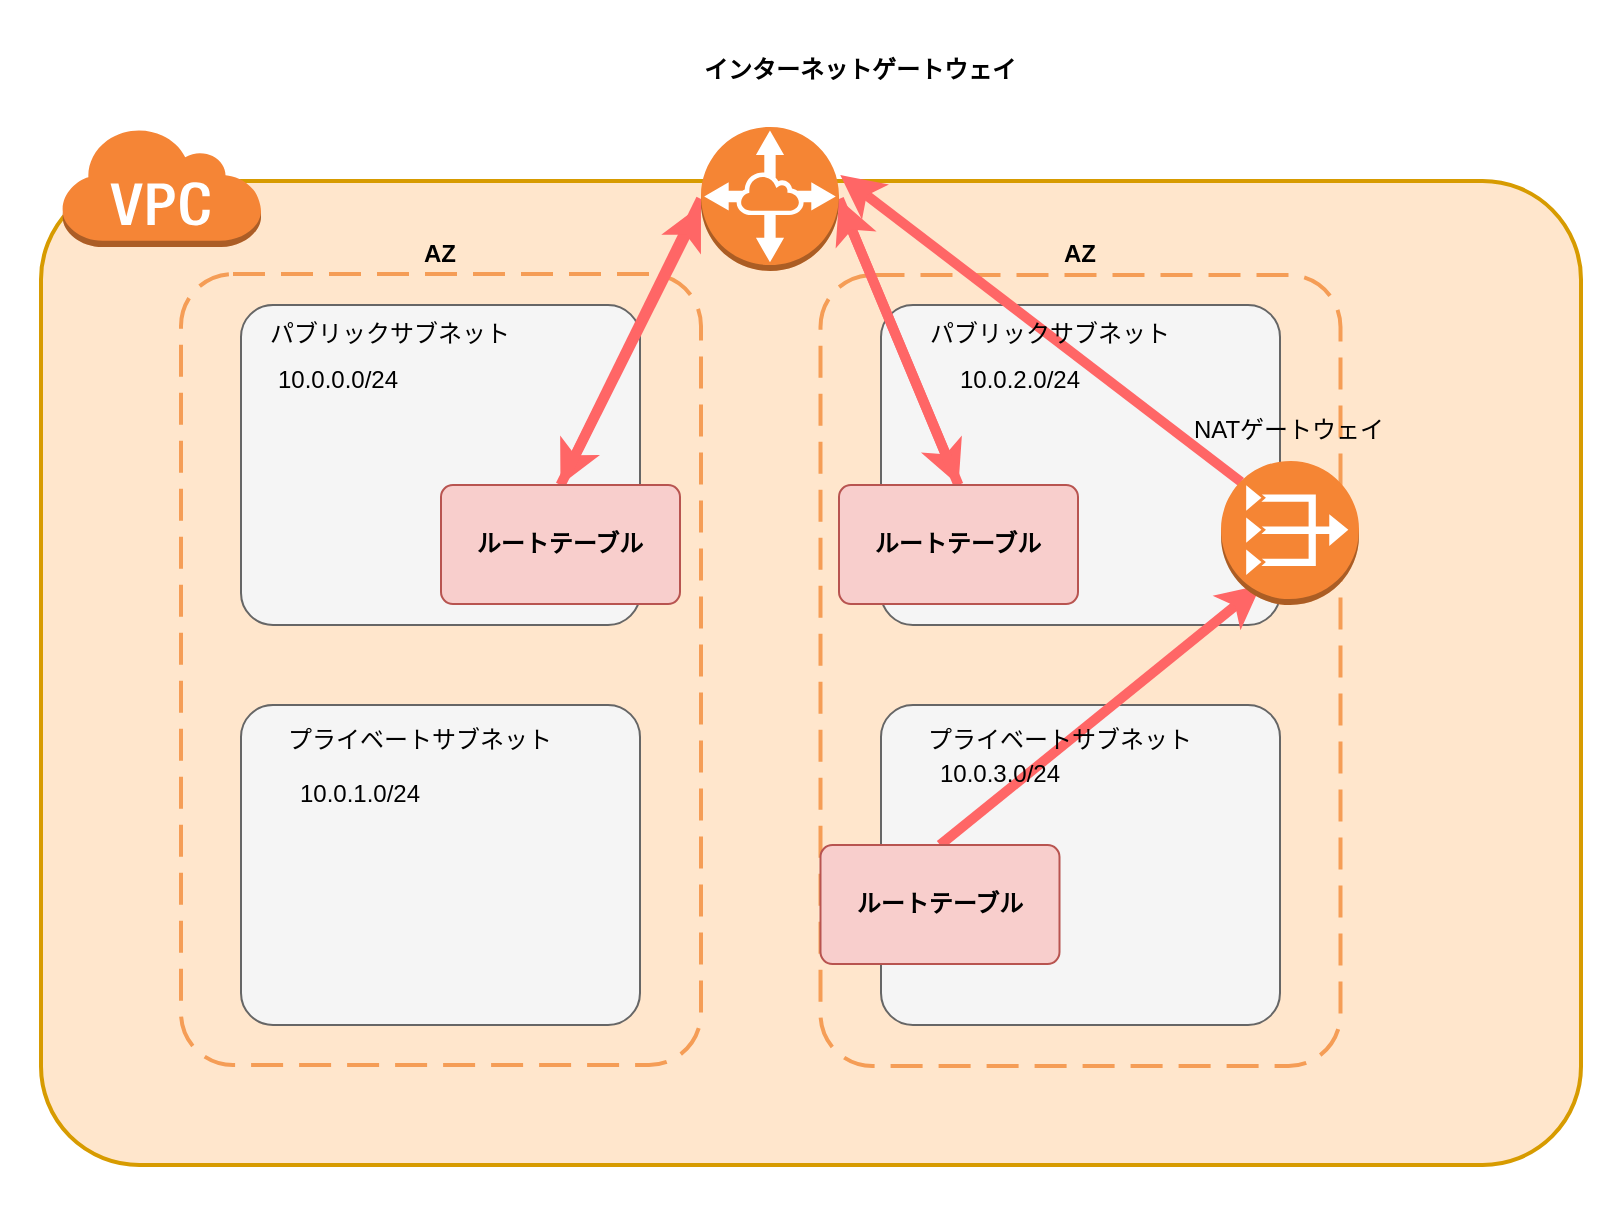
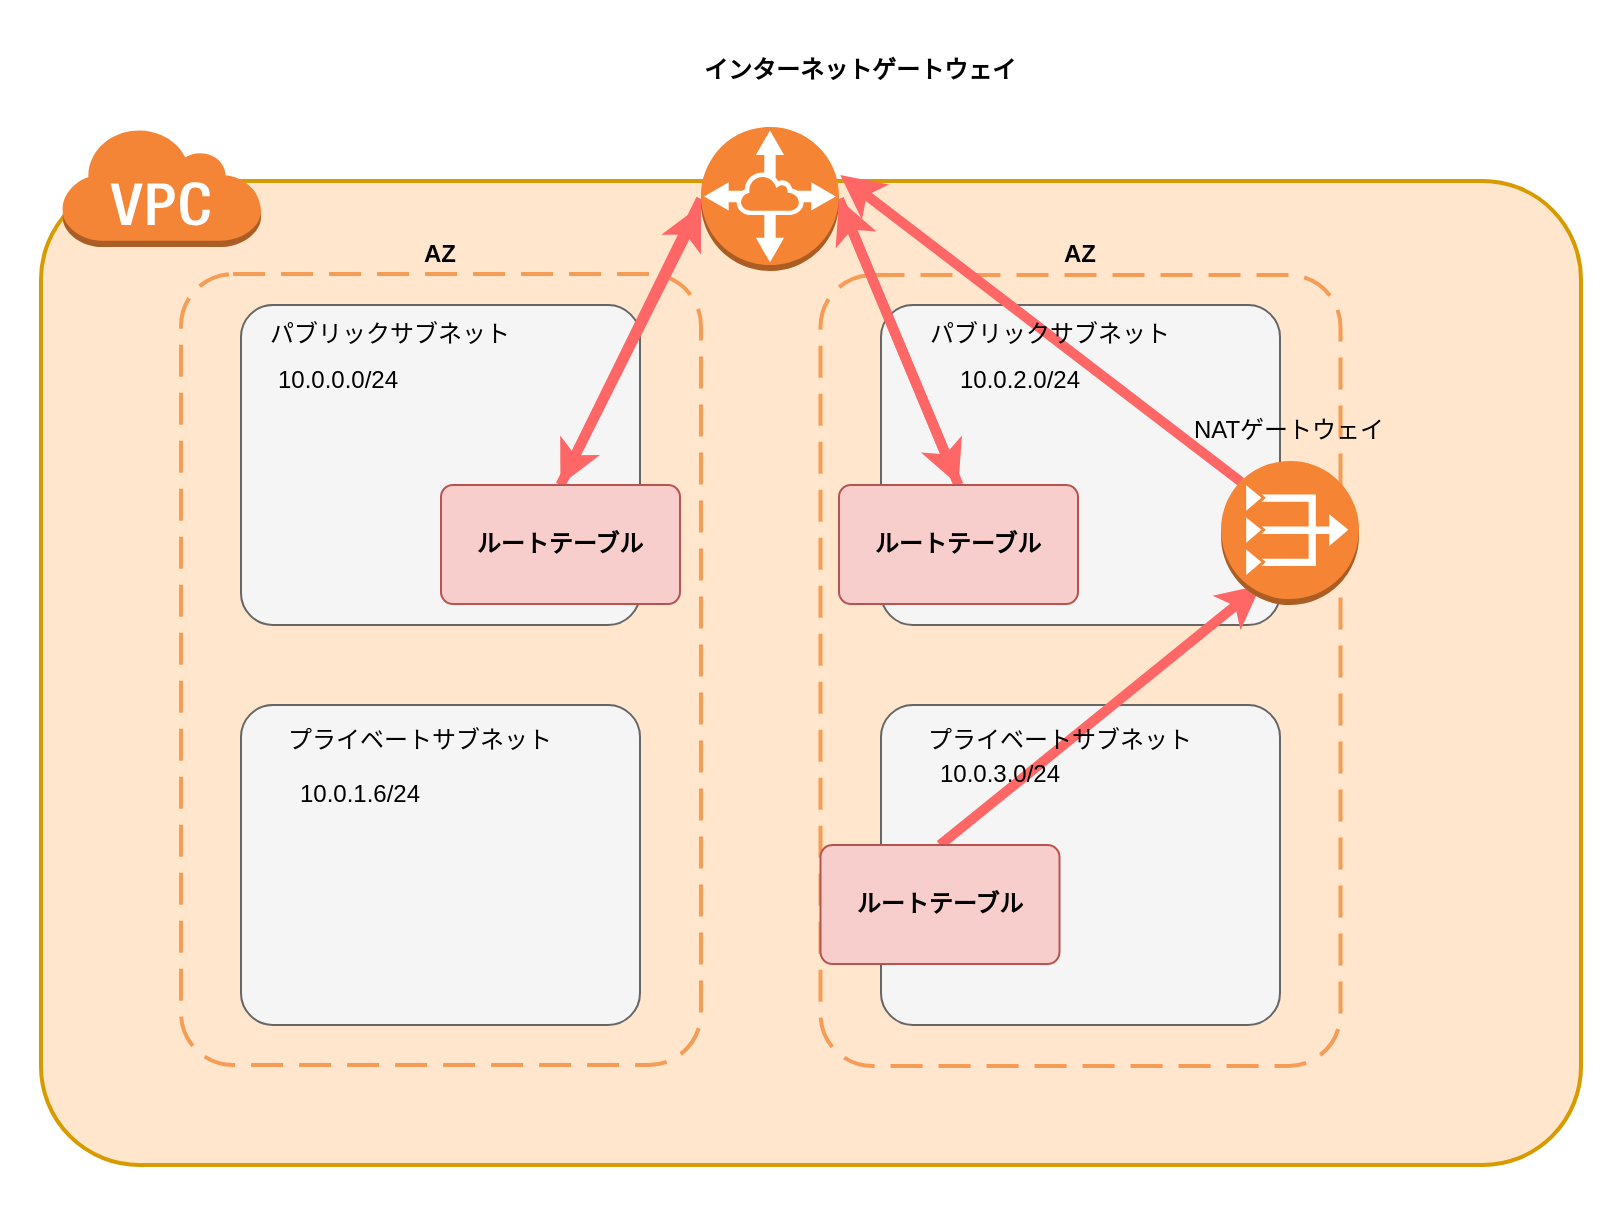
node "10.0.1.0/24": label "10.0.1.0/24" -> "10.0.1.6/24"
